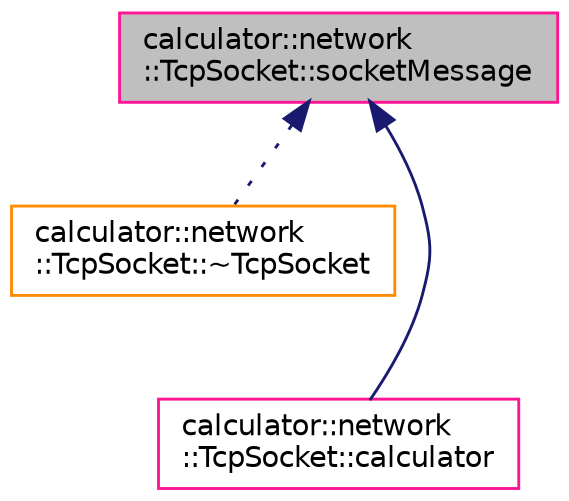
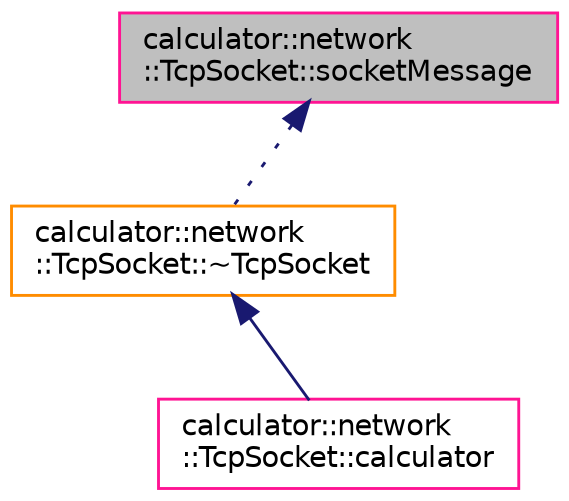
edge "calculator::network ::TcpSocket::calculator" -> "calculator::network ::TcpSocket::socketMessage": now "calculator::network ::TcpSocket::calculator" -> "calculator::network ::TcpSocket::~TcpSocket"
